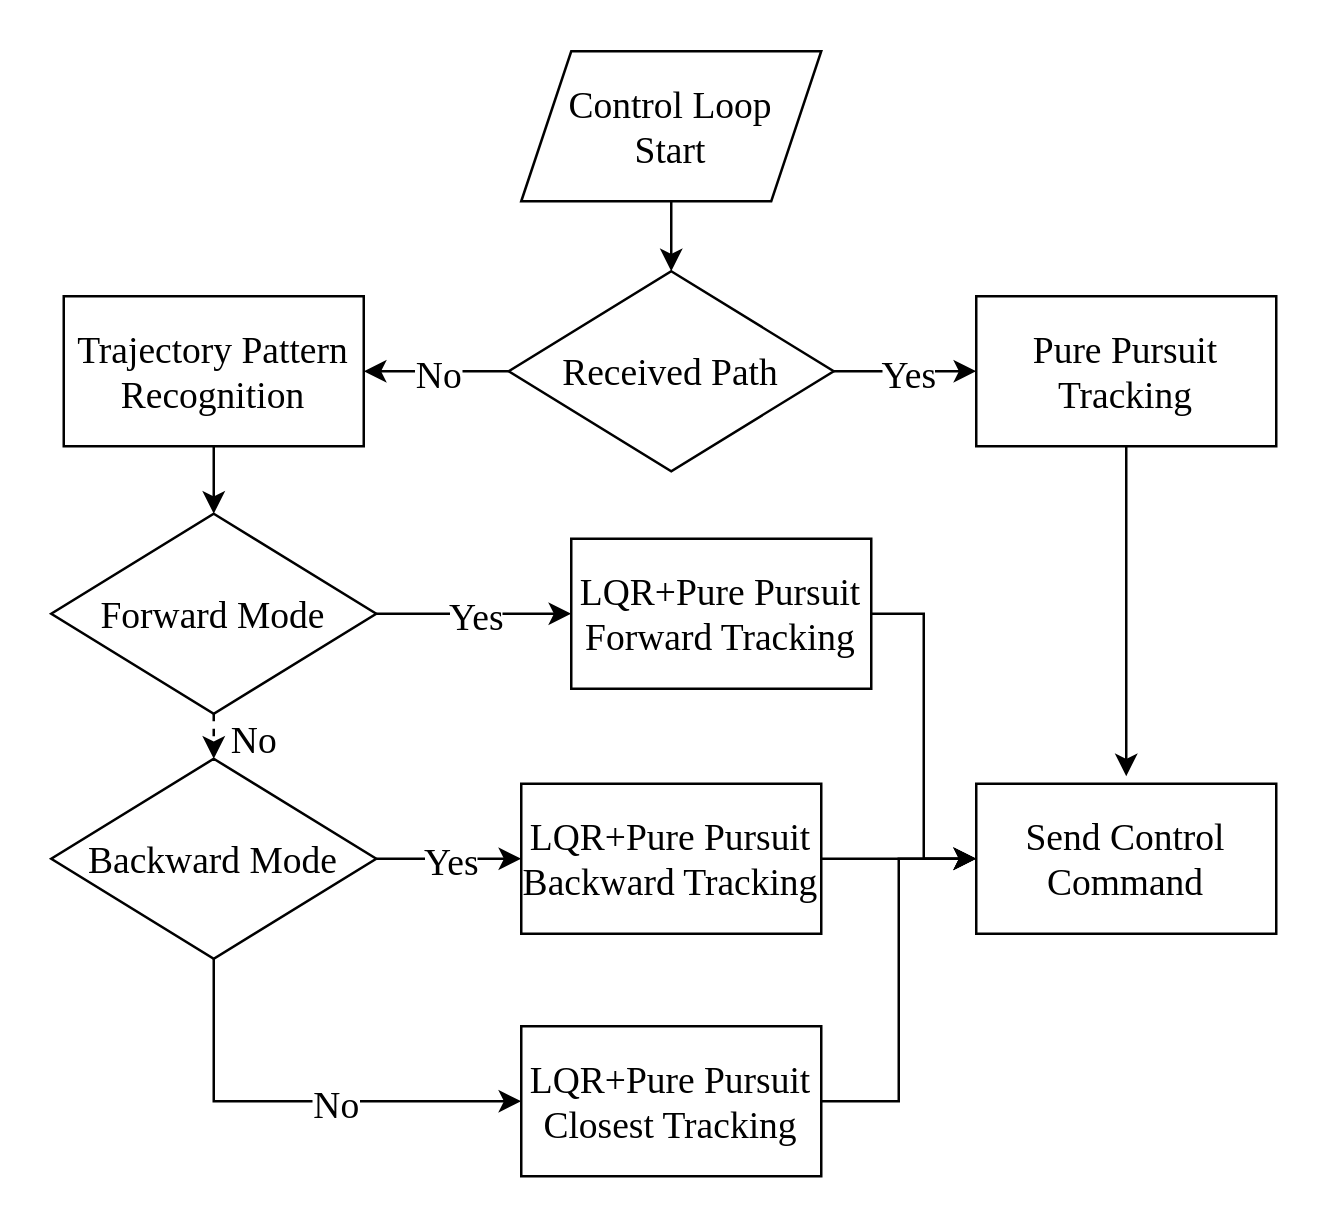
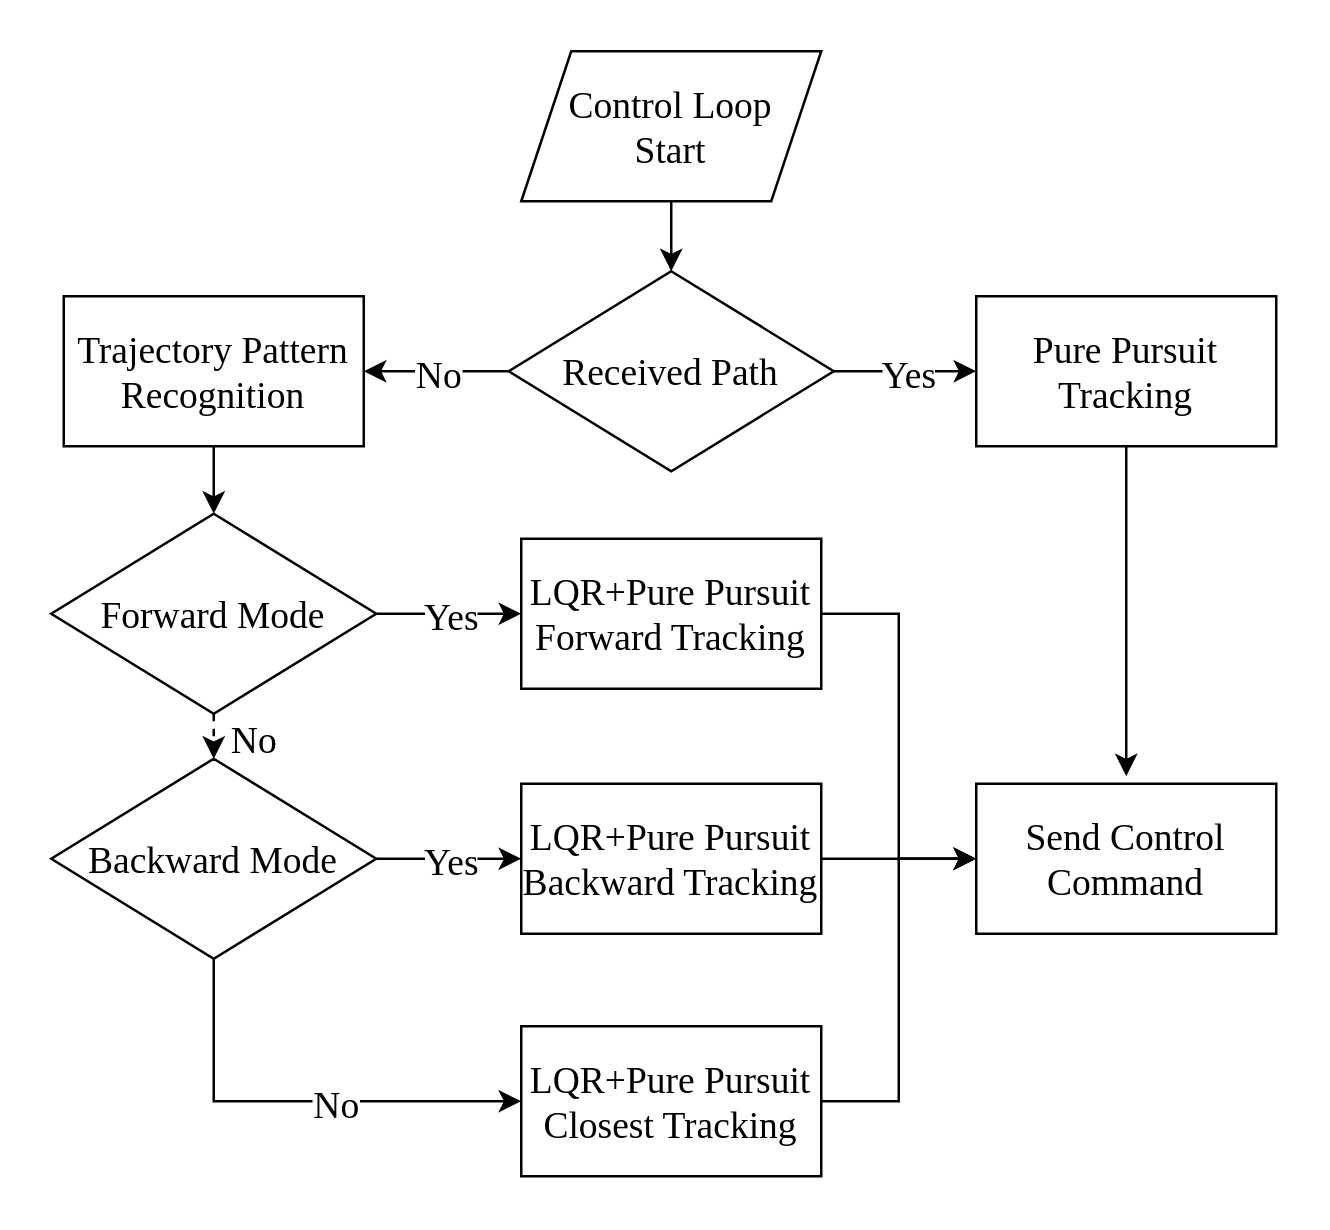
node "LQR+Pure Pursuit Forward Tracking": moved (721, 614) -> (671, 614)
